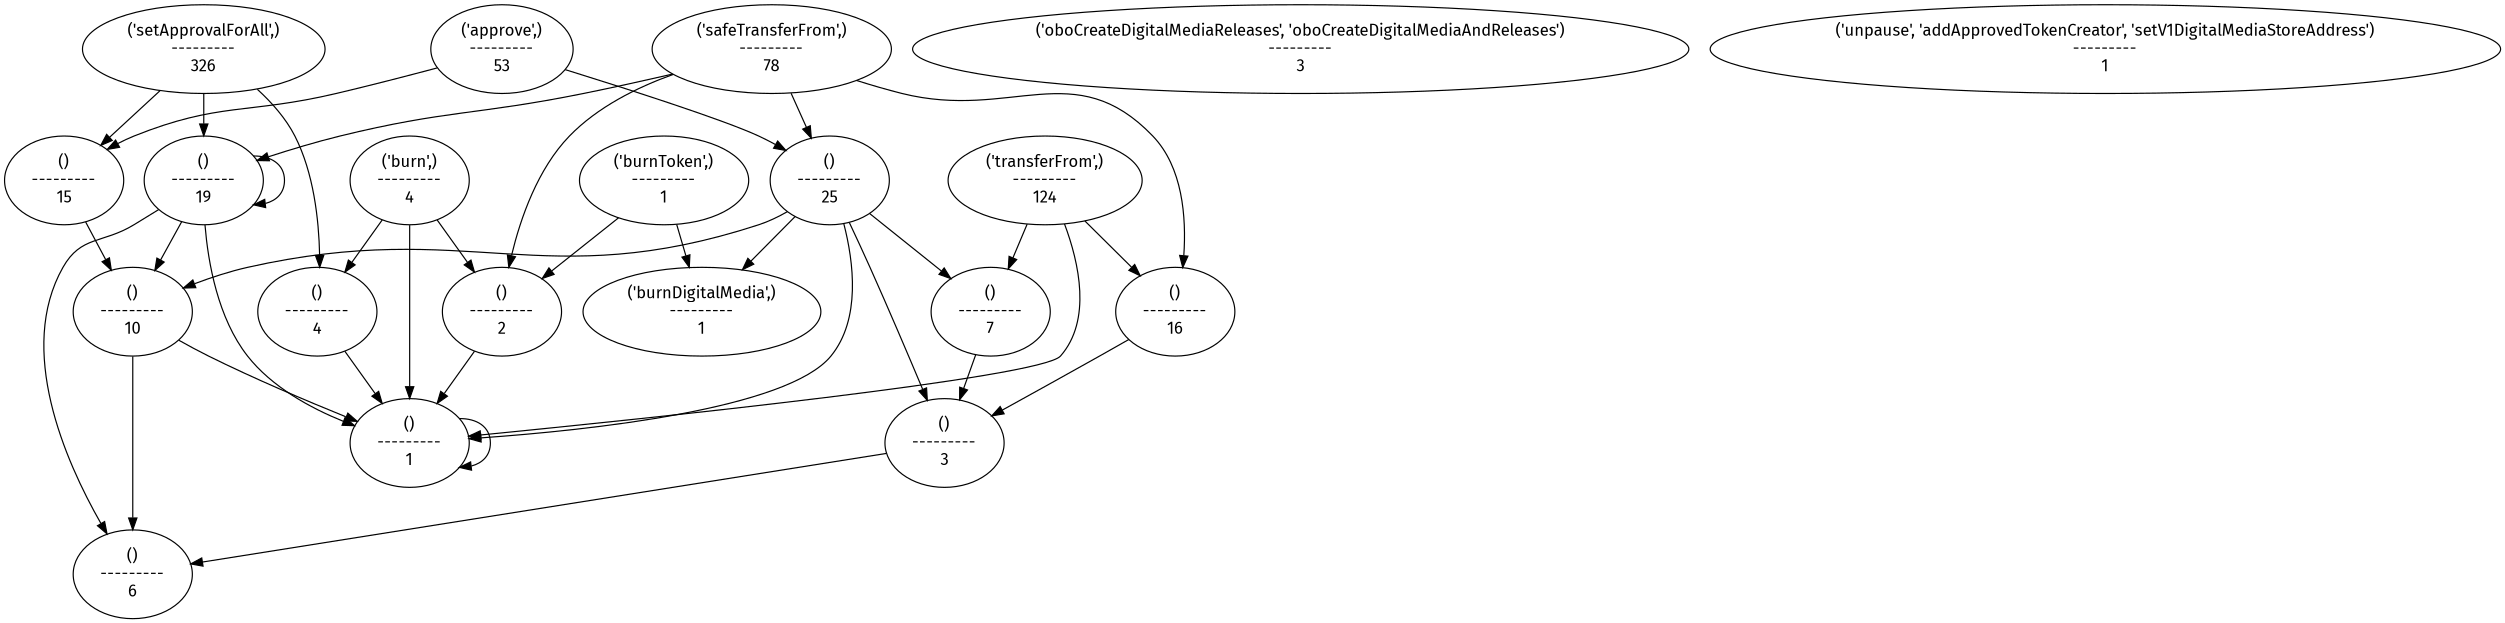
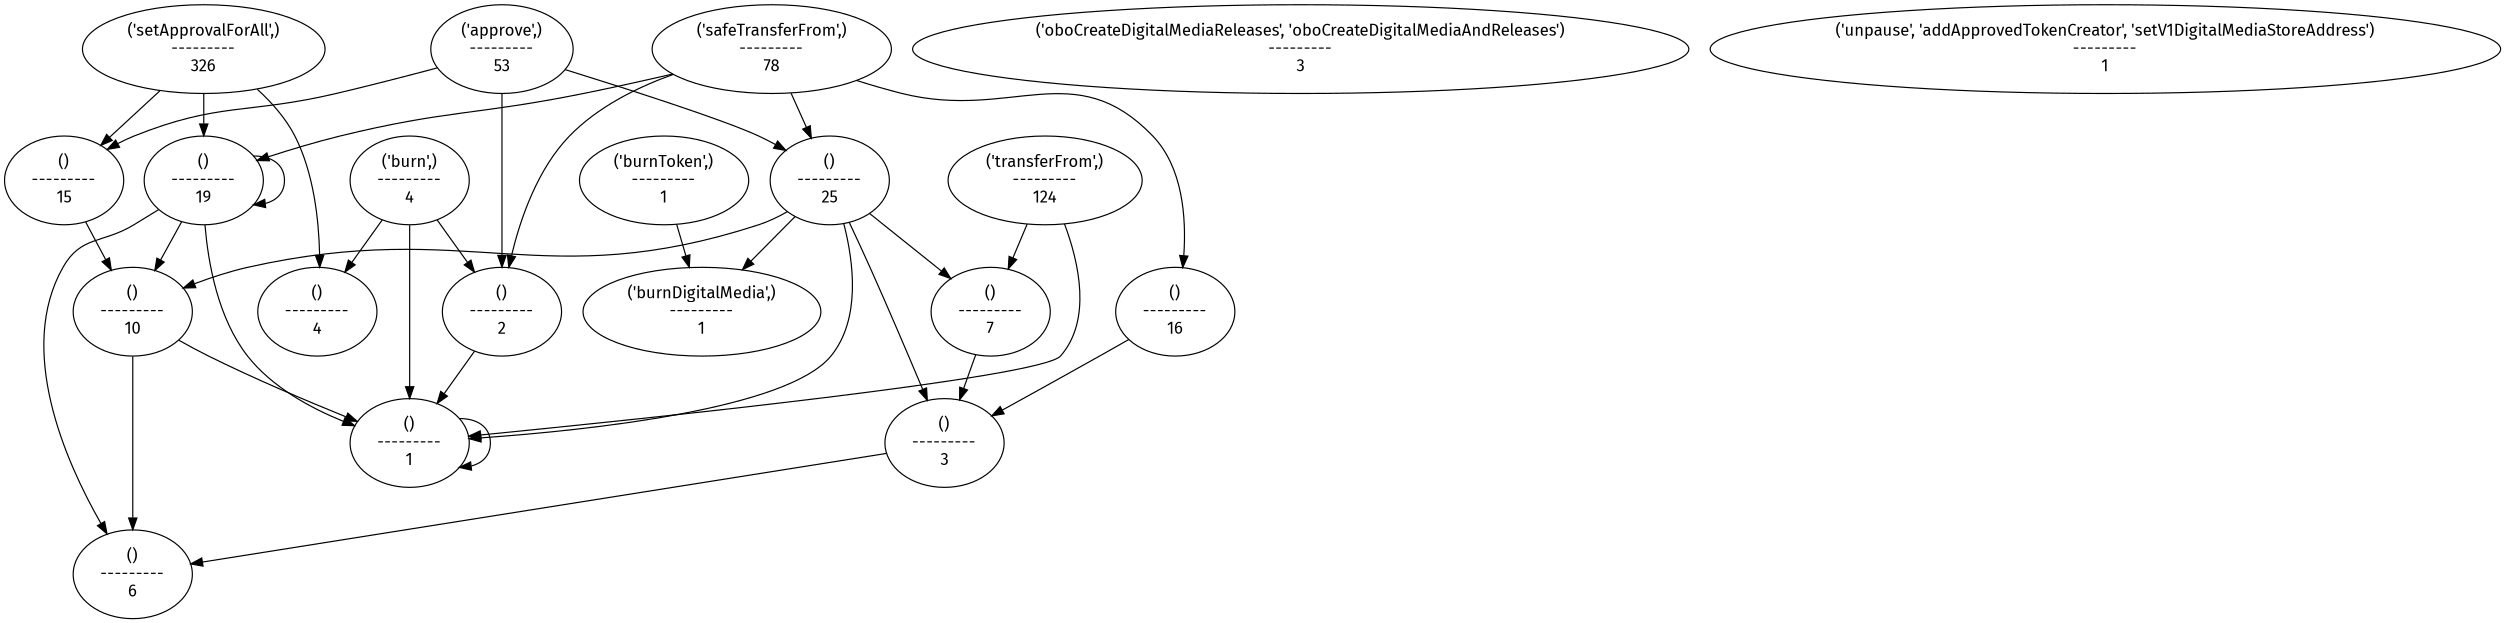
edge "('burnToken',) --------- 1" -> "() --------- 2": now "('approve',) --------- 53" -> "() --------- 2"
edge "('transferFrom',) --------- 124" -> "() --------- 16": removed
edge "() --------- 4" -> "() --------- 1": removed
